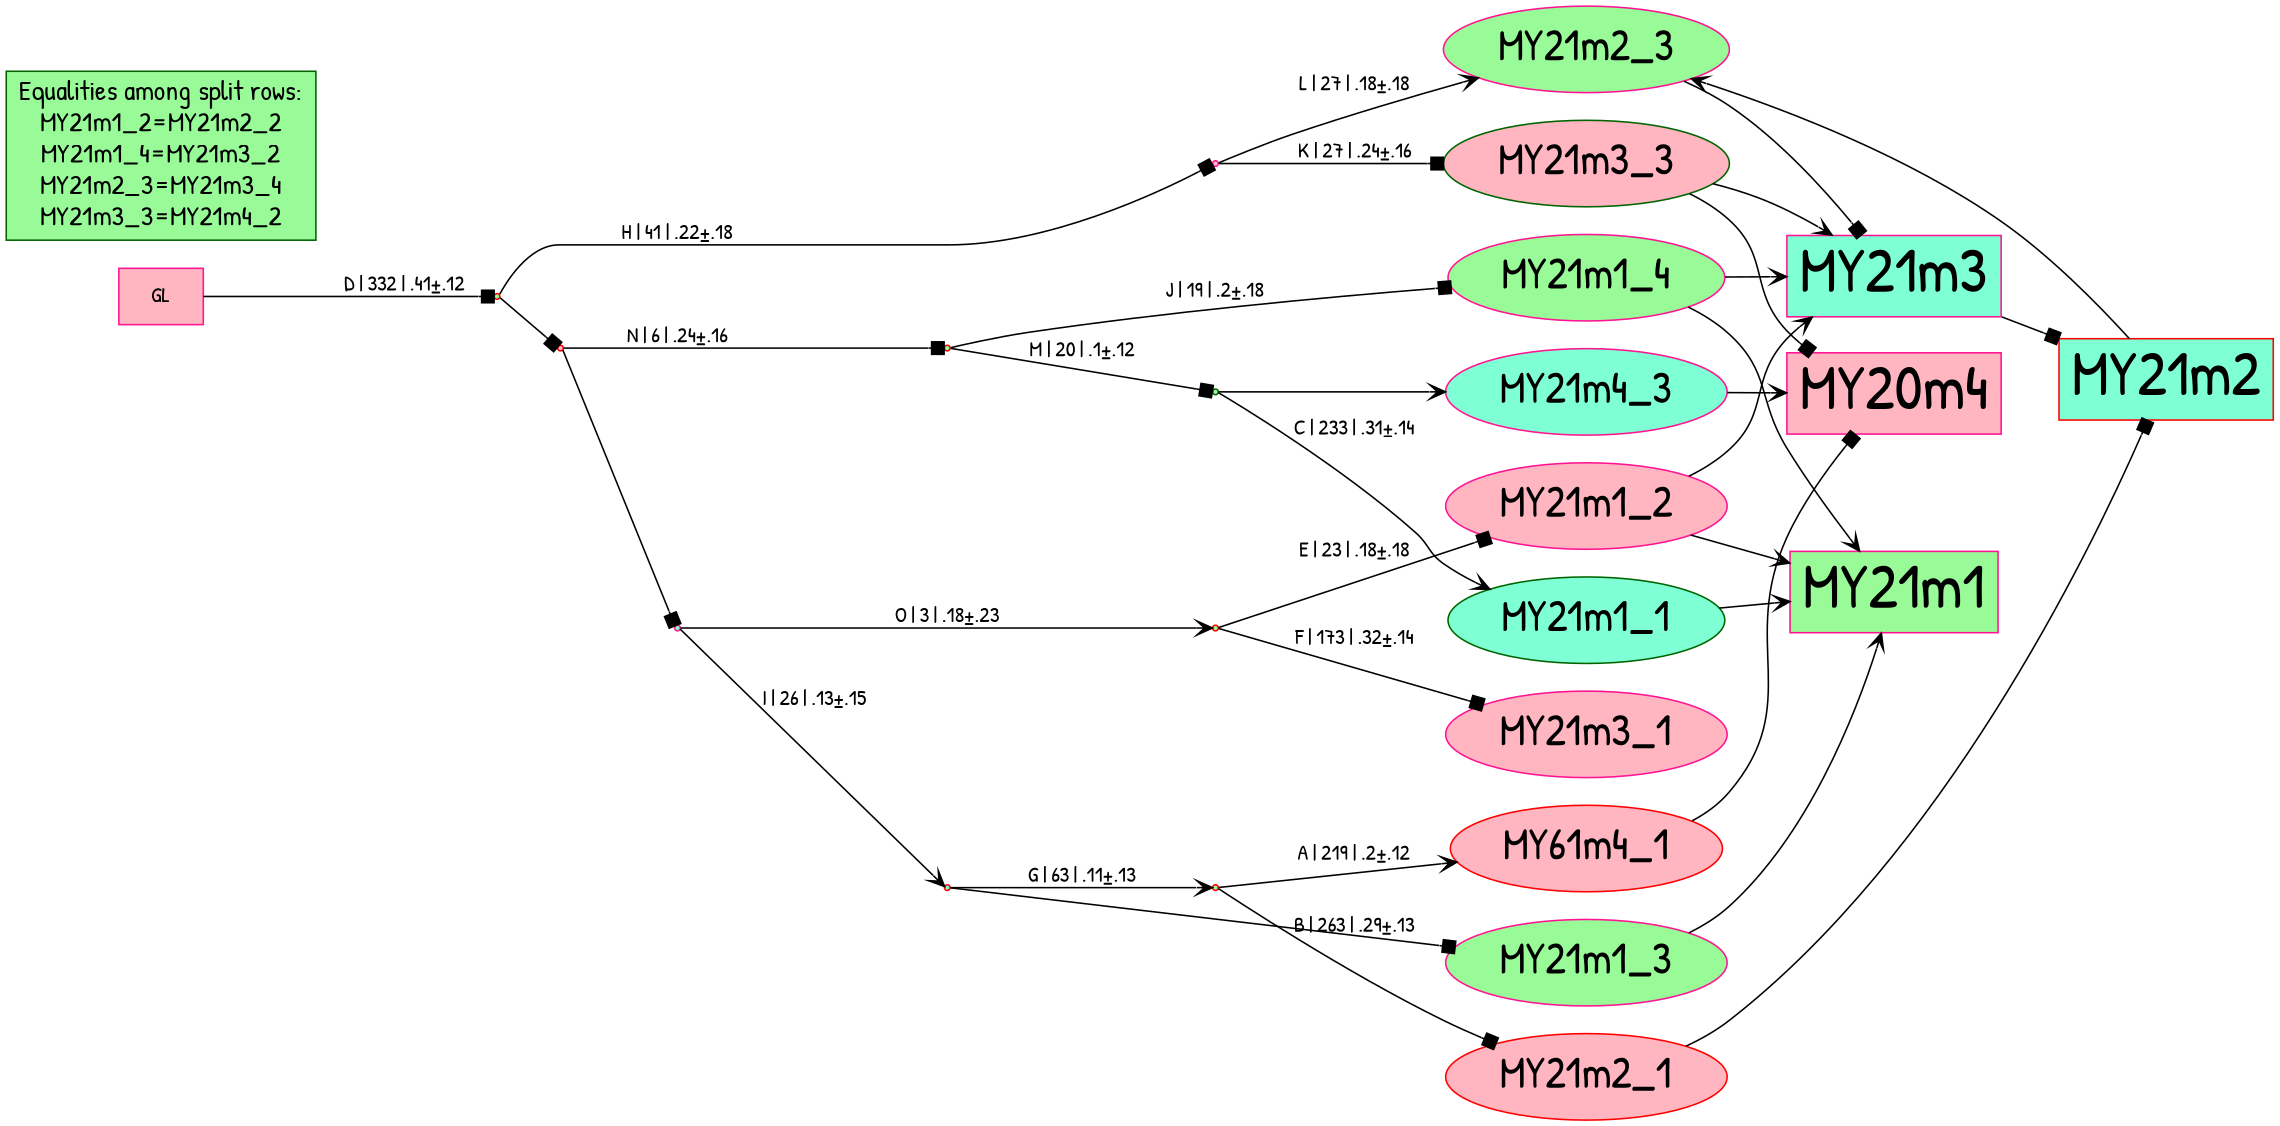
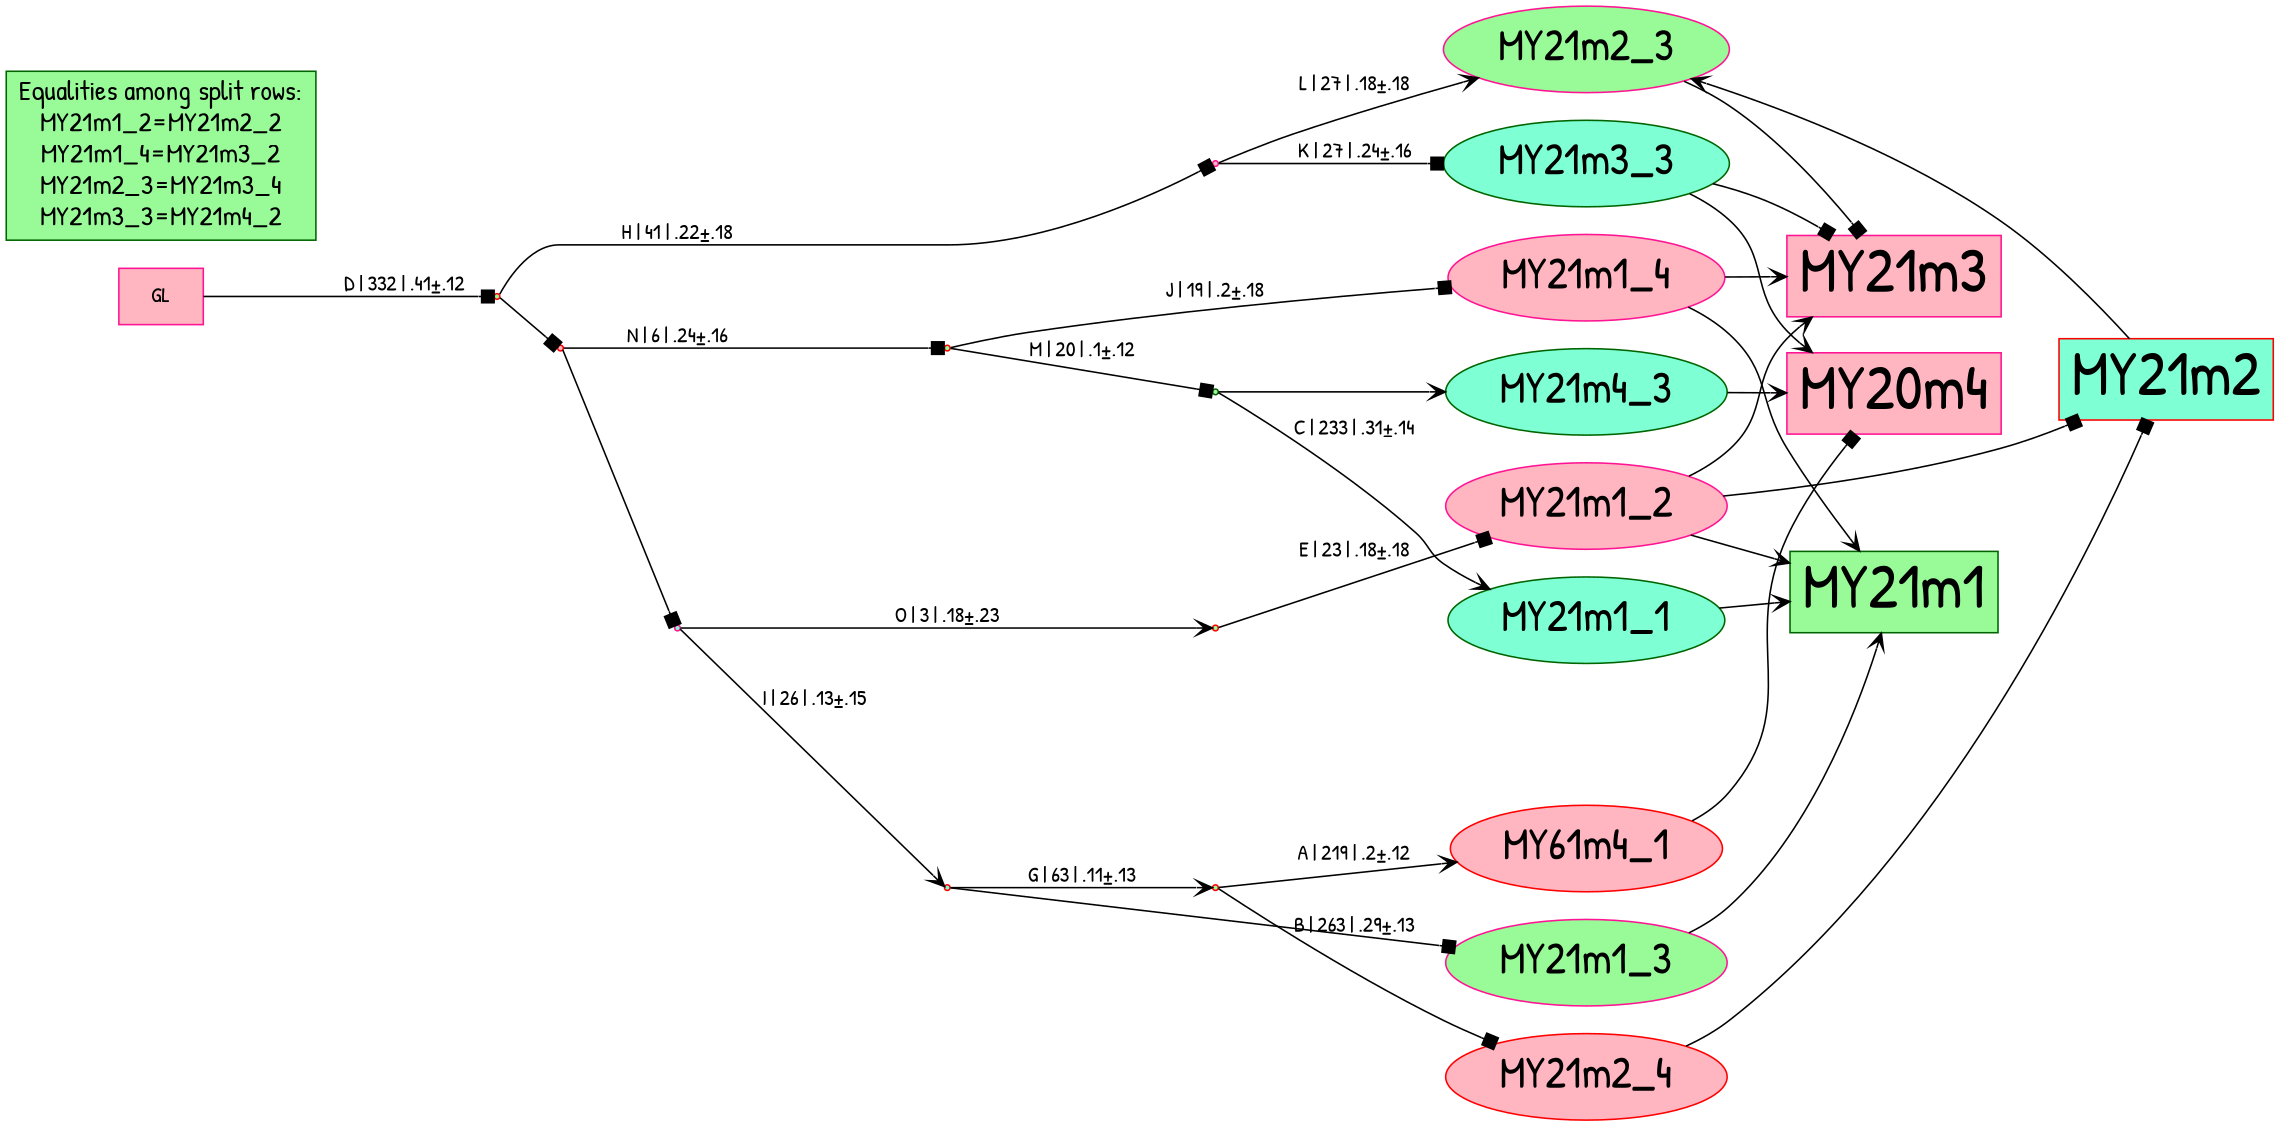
node "MY21m3_3": fillcolor lightpink -> aquamarine
edge "MY21m3_3" -> "MY21m3": arrowhead vee -> box
edge "MY21m3_3" -> "MY20m4": arrowhead box -> vee
node "MY21m3": fillcolor aquamarine -> lightpink
node "MY21m1_4": fillcolor palegreen -> lightpink
edge "MY21m3" -> "MY21m2": now "MY21m1_2" -> "MY21m2"
node "MY21m4_3": color deeppink -> darkgreen
node "MY21m1": color deeppink -> darkgreen
node "MY21m3_1": removed
node "MY21m2_1": label "MY21m2_1" -> "MY21m2_4"
